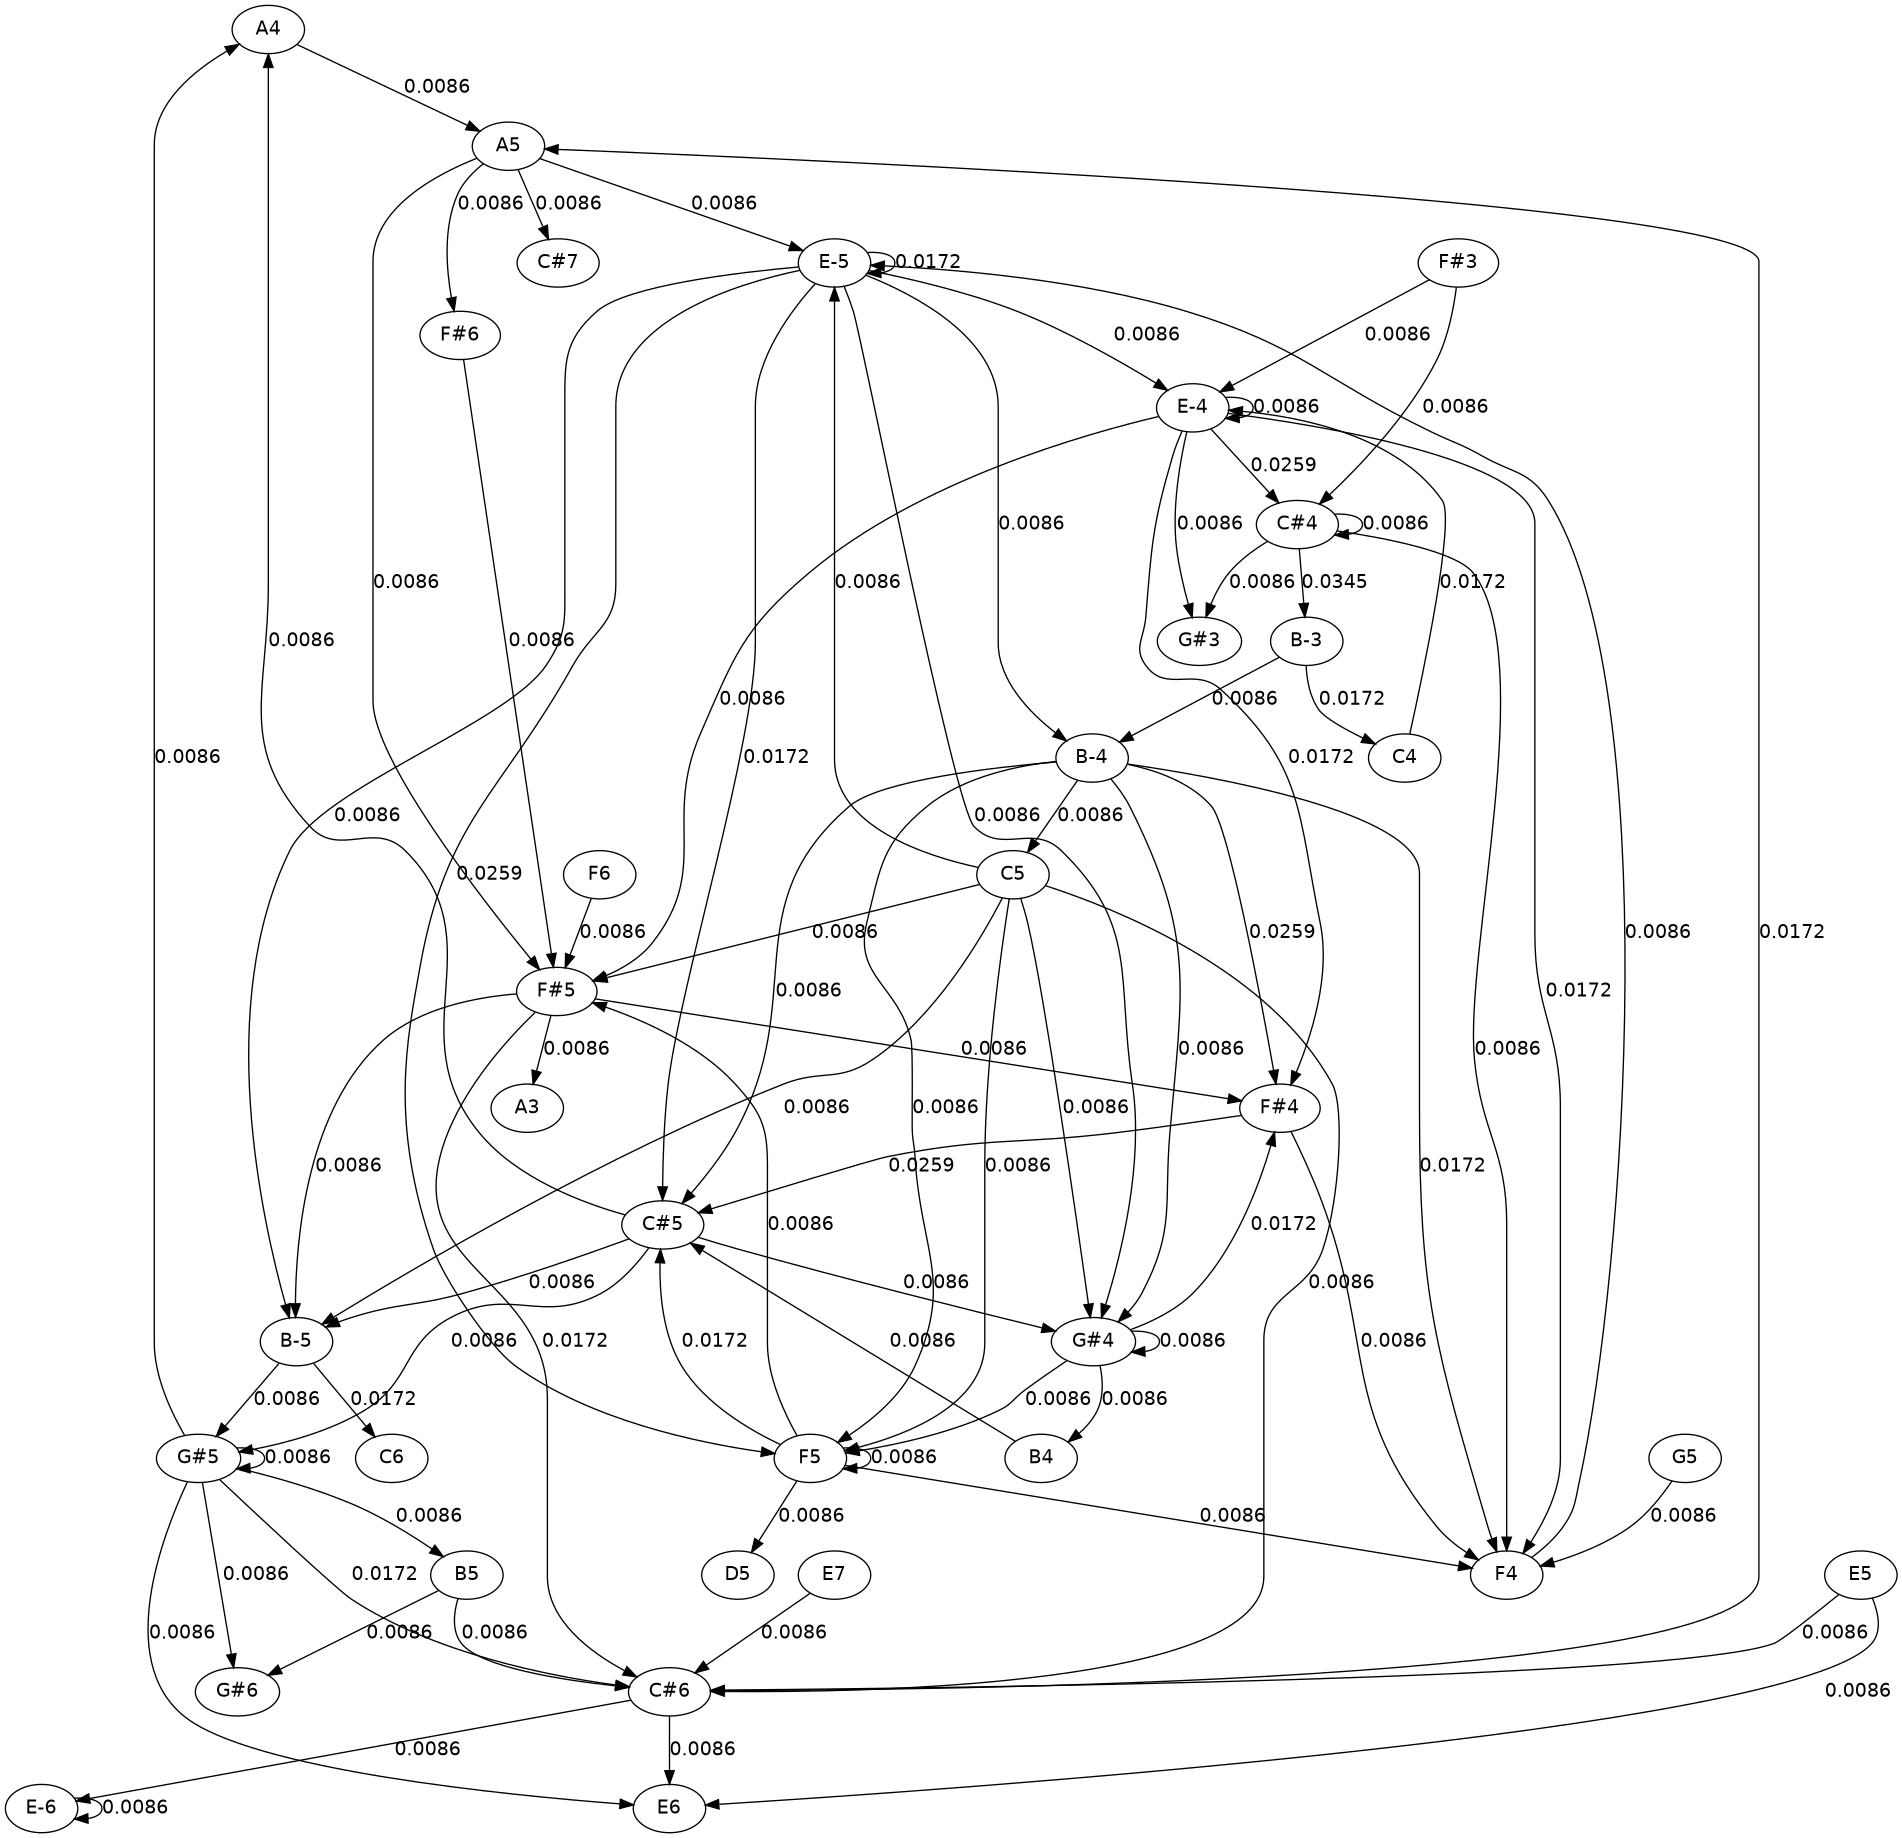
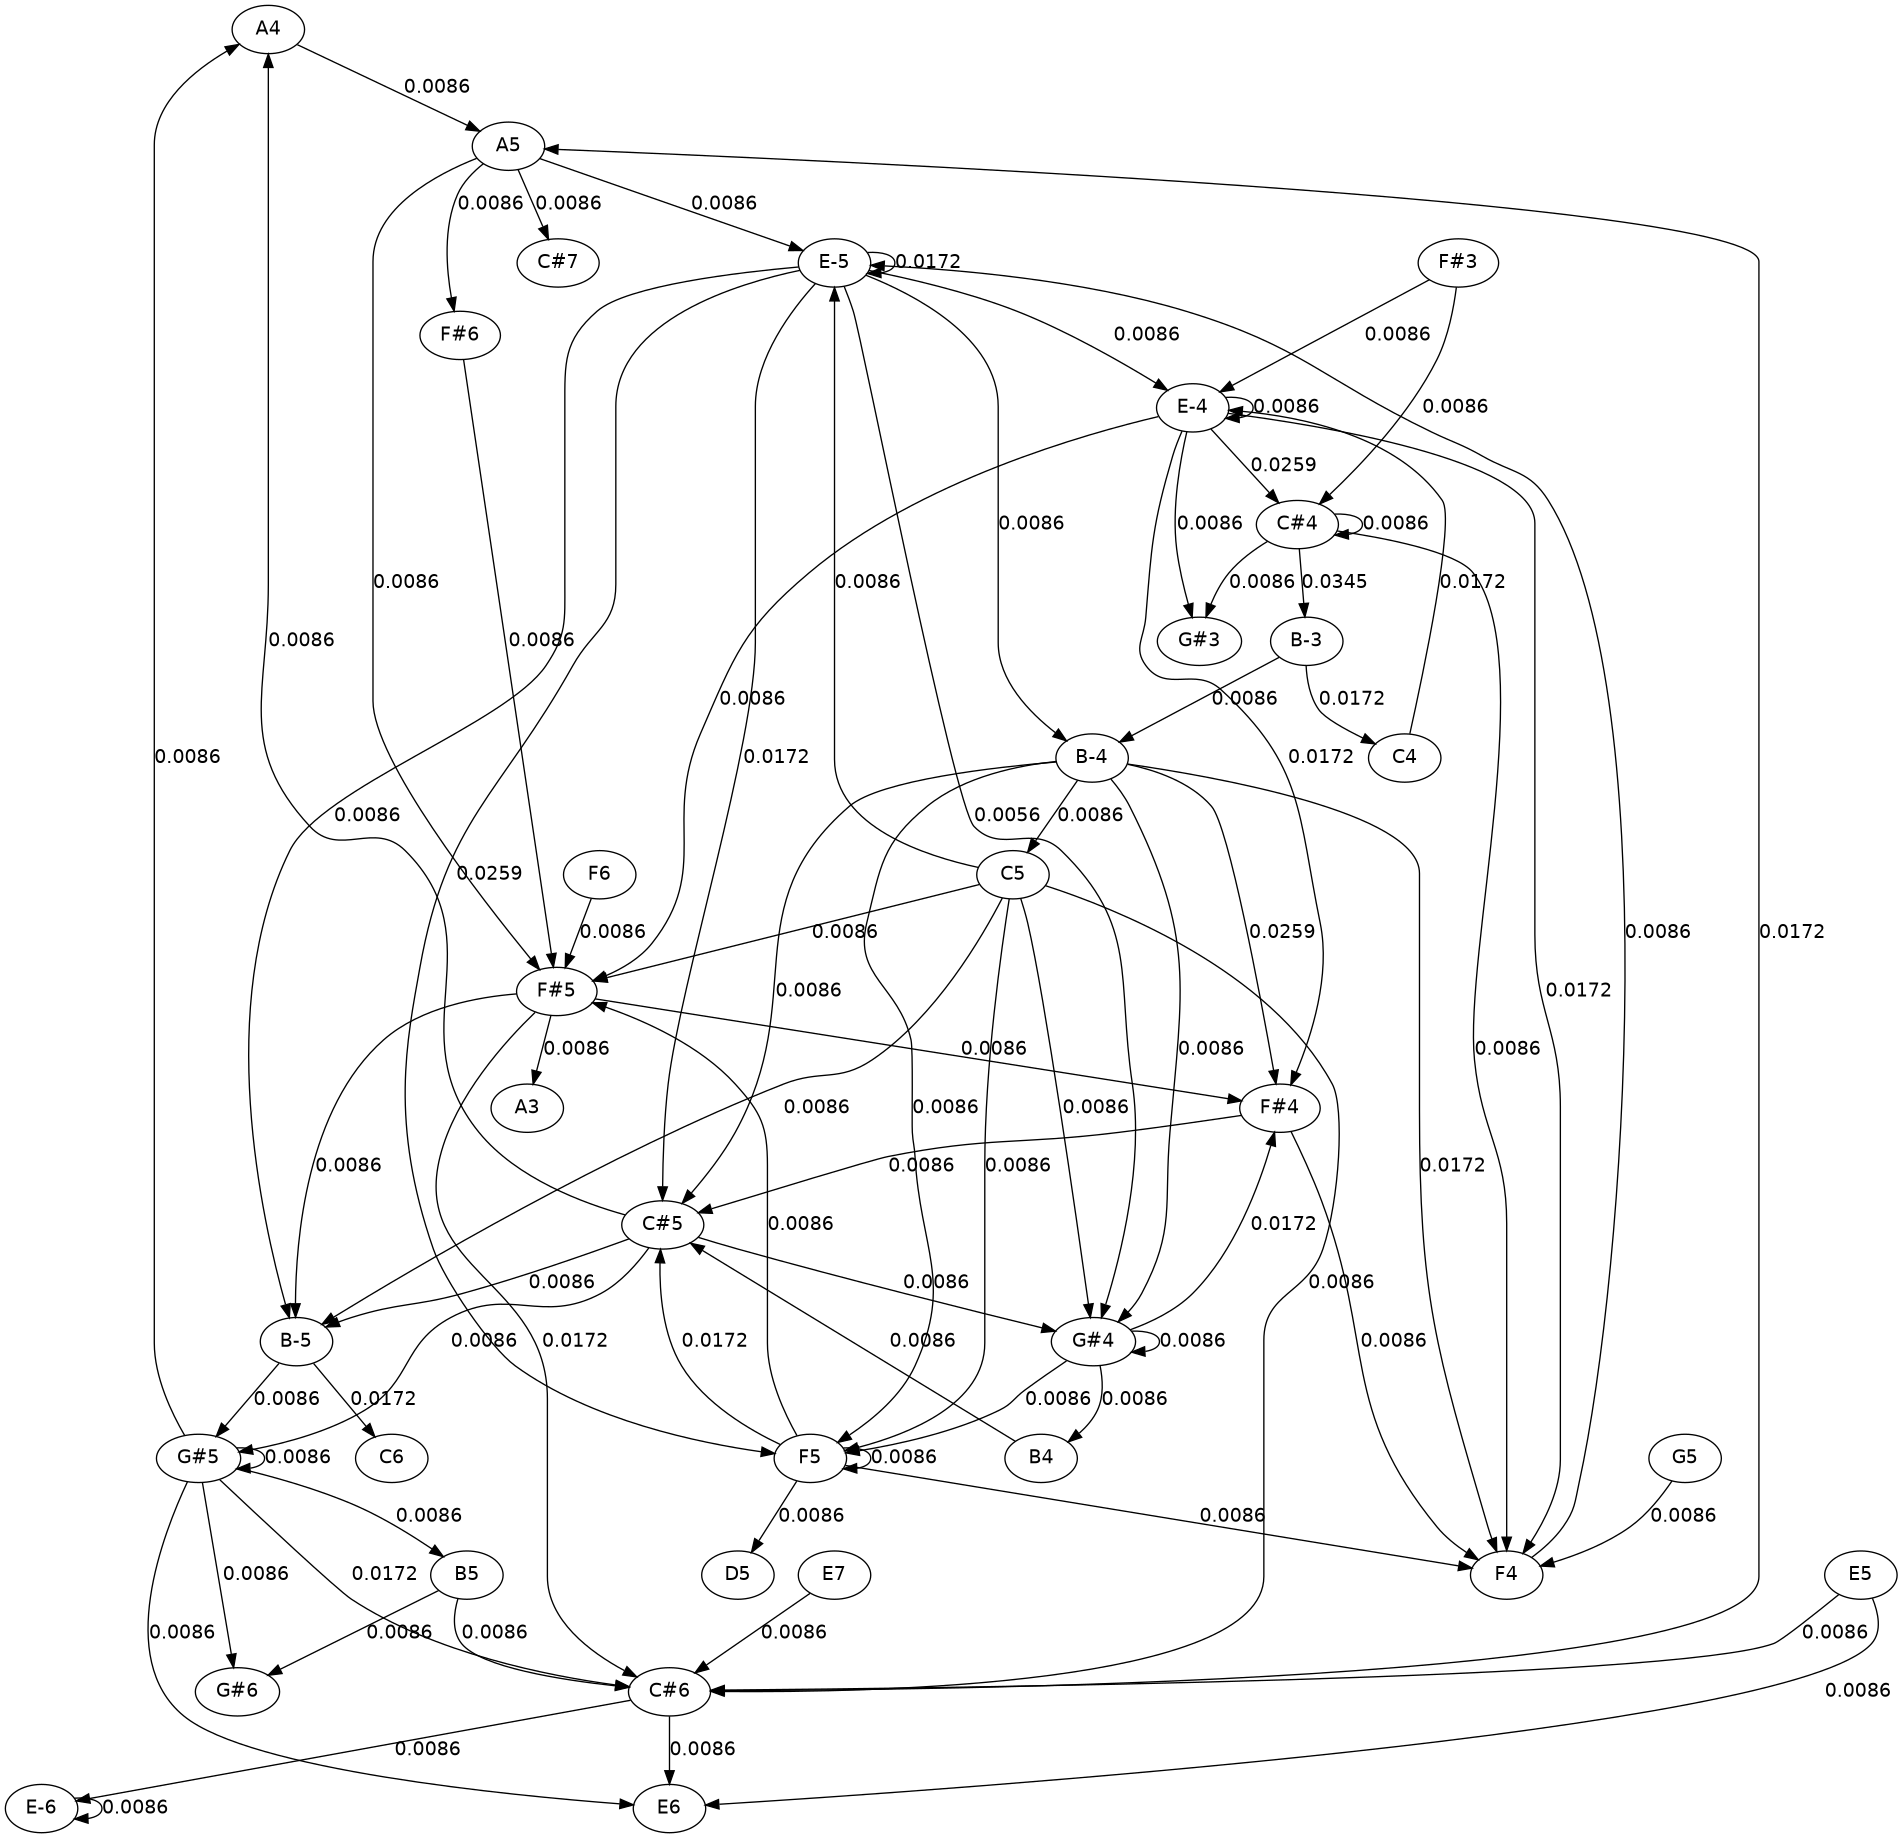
edge "E-5" -- "G#4": label "0.0086" -> "0.0056"
edge "F#4" -- "C#5": label "0.0259" -> "0.0086"
